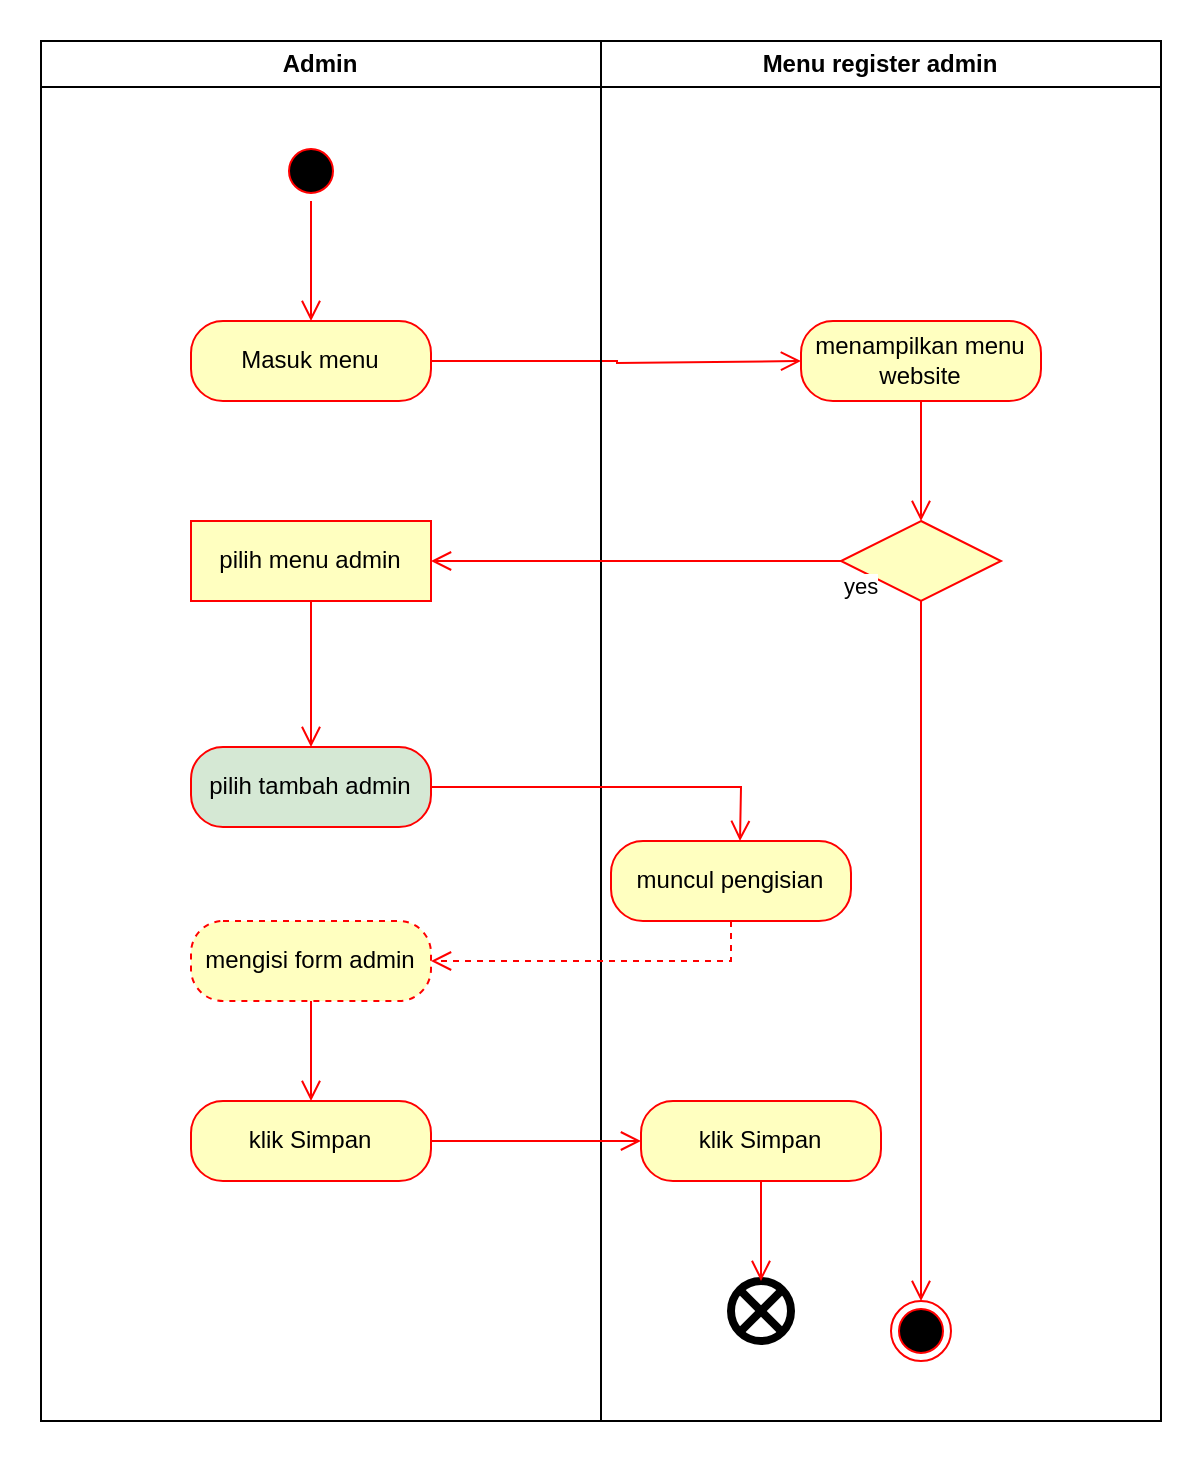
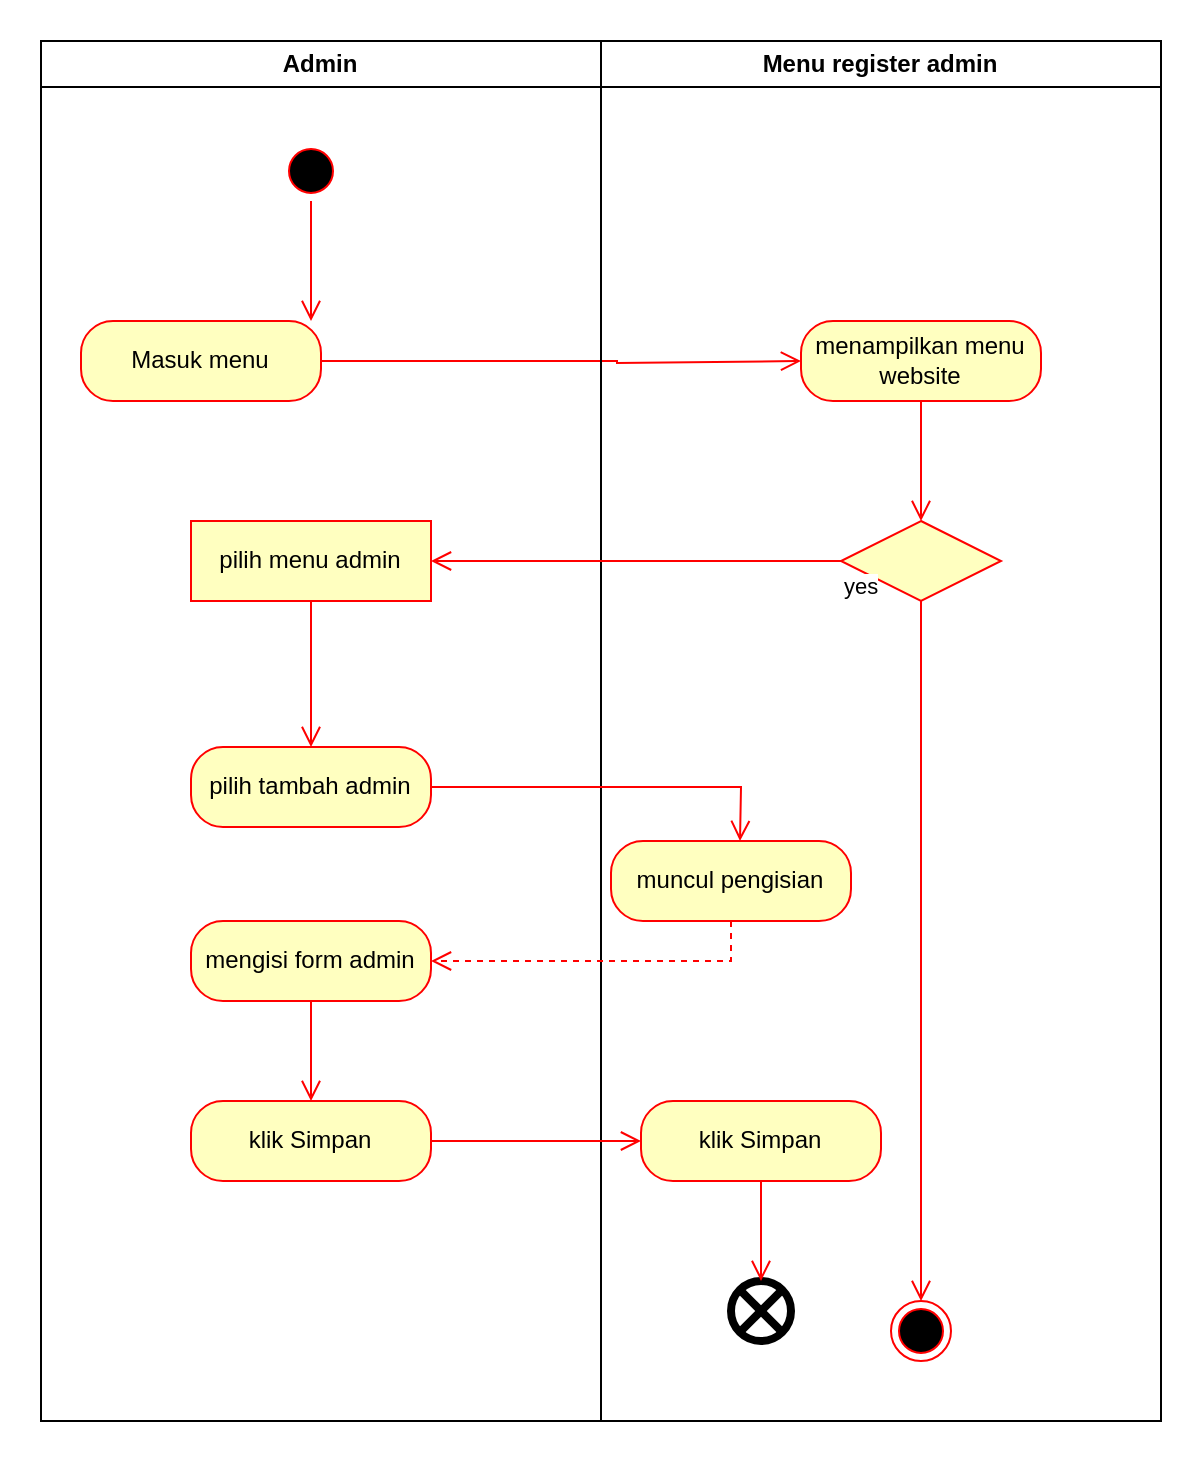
node "Masuk menu": moved (311, 361) -> (201, 361)
node "pilih tambah admin": fillcolor #d5e8d4 -> #ffffc0
node "mengisi form admin": style dashed -> solid
